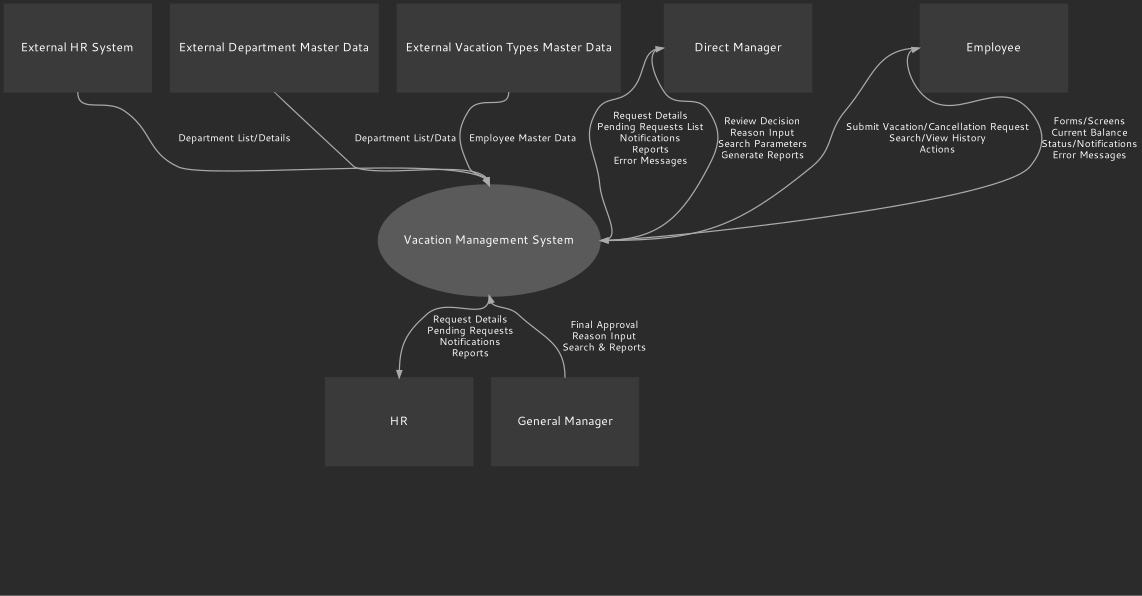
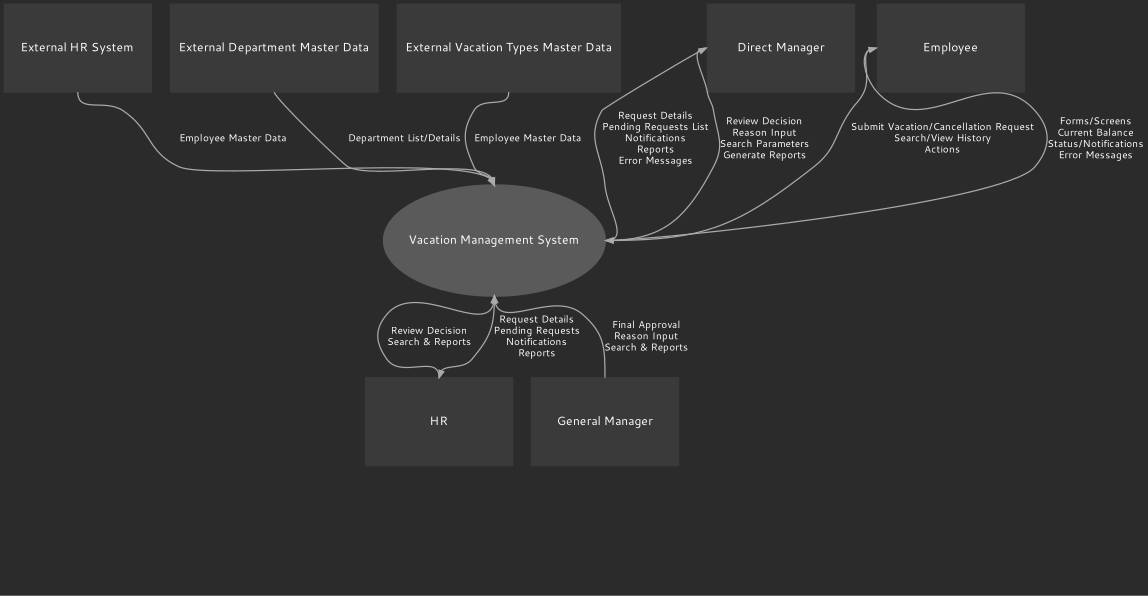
edge "External HR System" -> "Vacation Management System": label "Department List/Details" -> "Employee Master Data"
edge "External Department Master Data" -> "Vacation Management System": label "Department List/Data" -> "Department List/Details"
edge "HR" -> "Vacation Management System": added, label "Review Decision Search & Reports"
